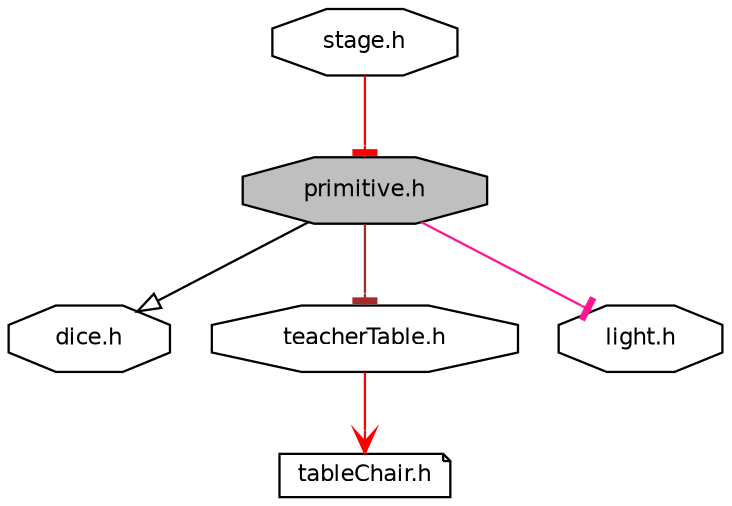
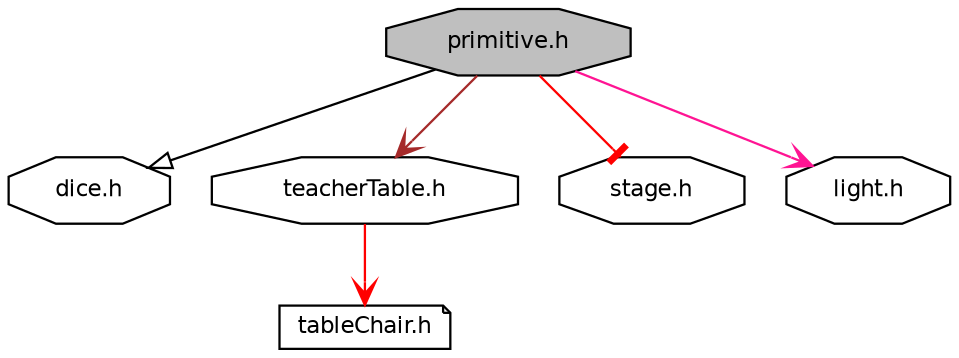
edge "stage.h" -> "primitive.h": reversed
edge "primitive.h" -> "teacherTable.h": arrowhead tee -> vee
edge "primitive.h" -> "light.h": arrowhead tee -> vee
